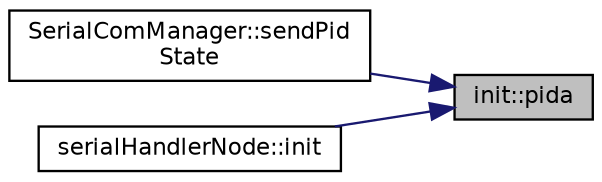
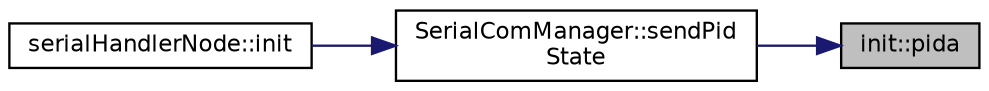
edge "serialHandlerNode::init" -> "init::pida": now "serialHandlerNode::init" -> "SerialComManager::sendPid State"
